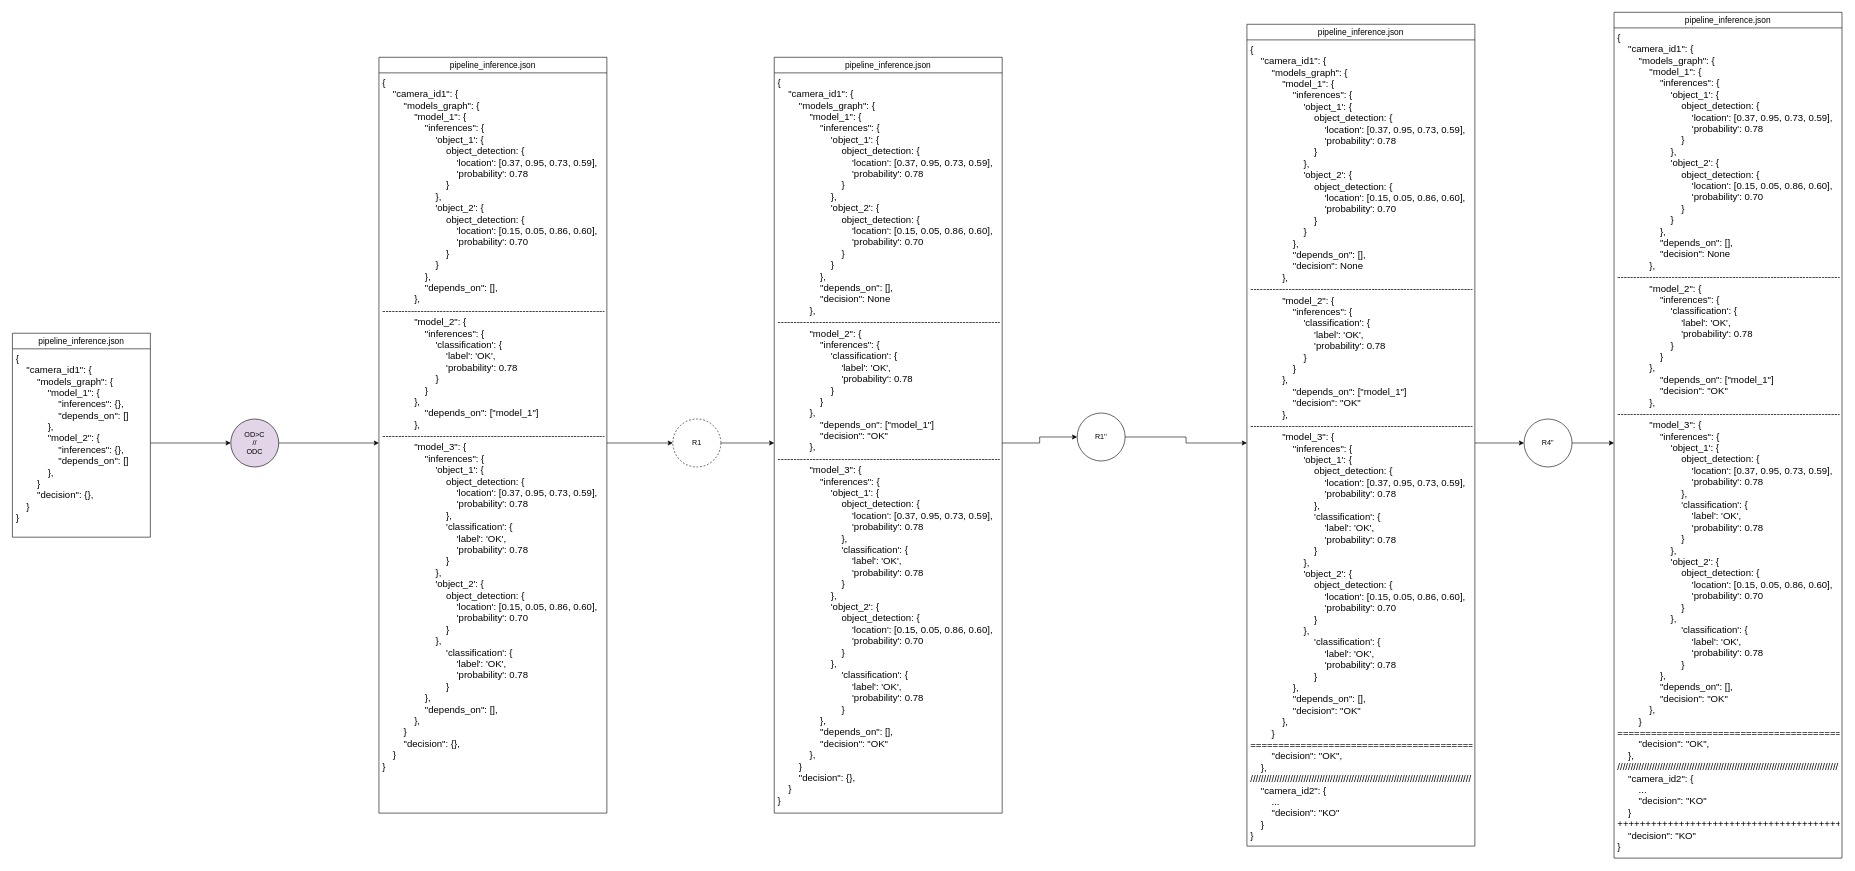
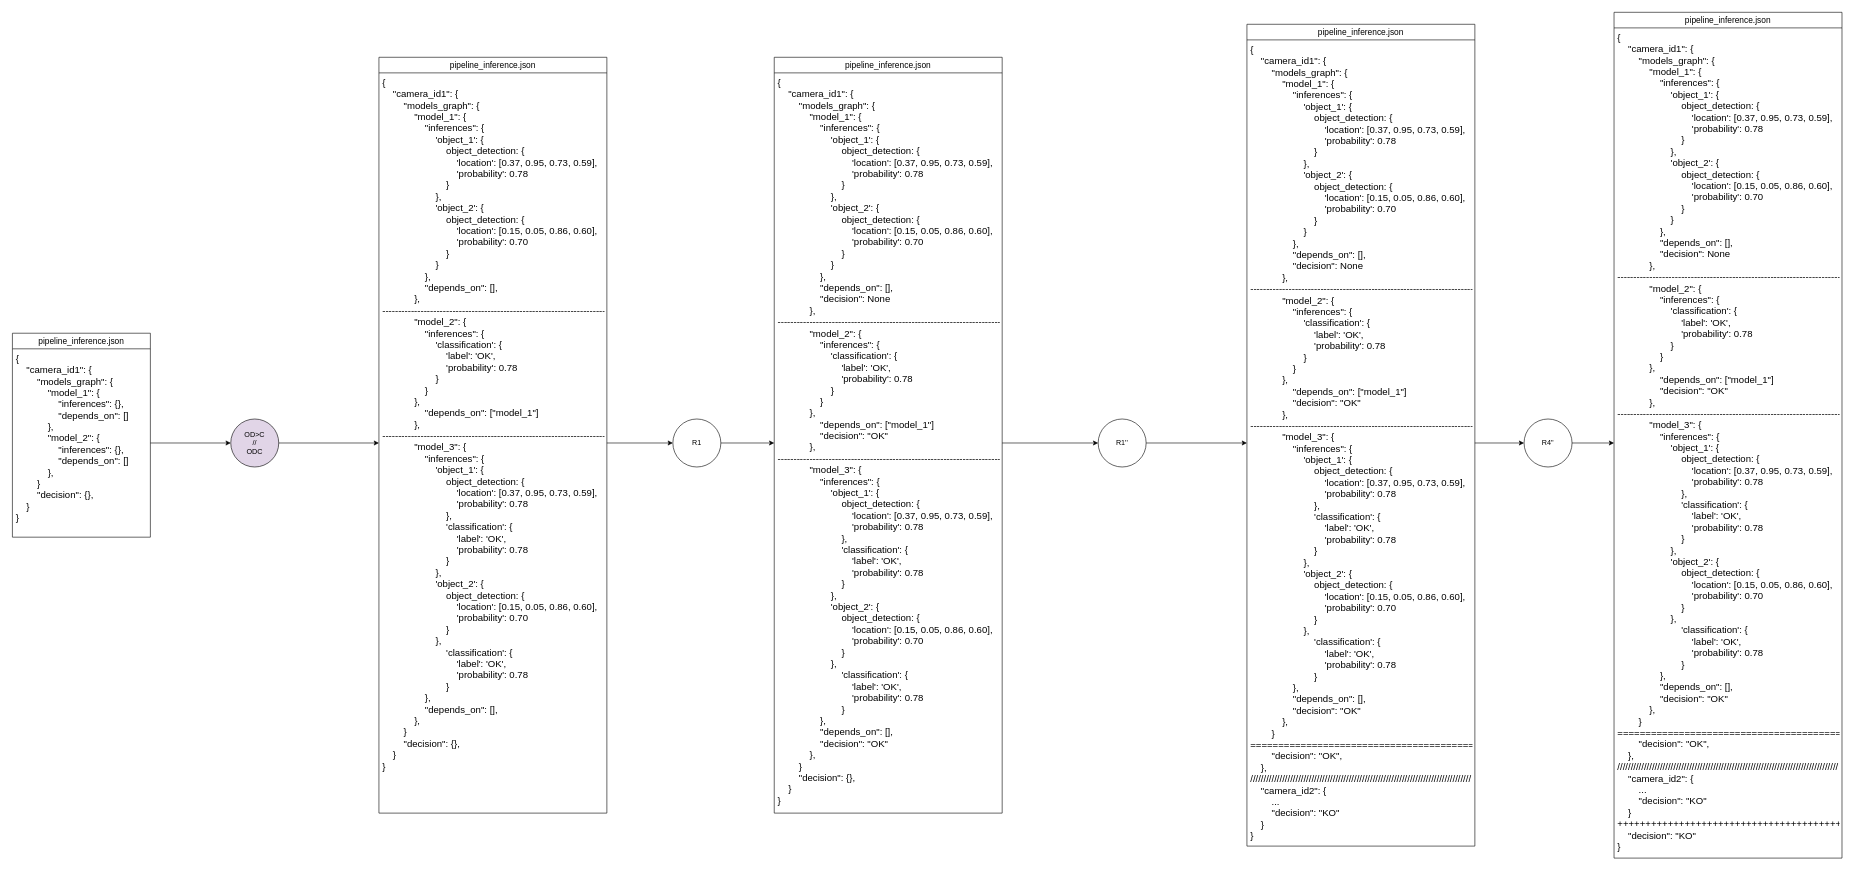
node "R1''": moved (1101, 437) -> (1122, 443)
node "R1": style dashed -> solid
